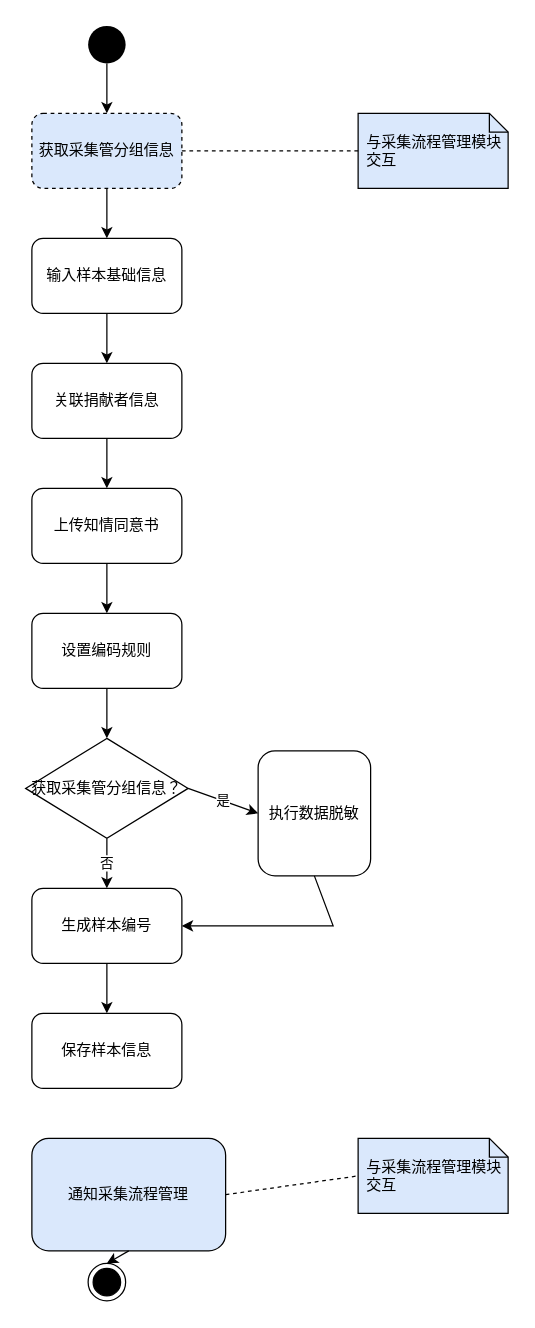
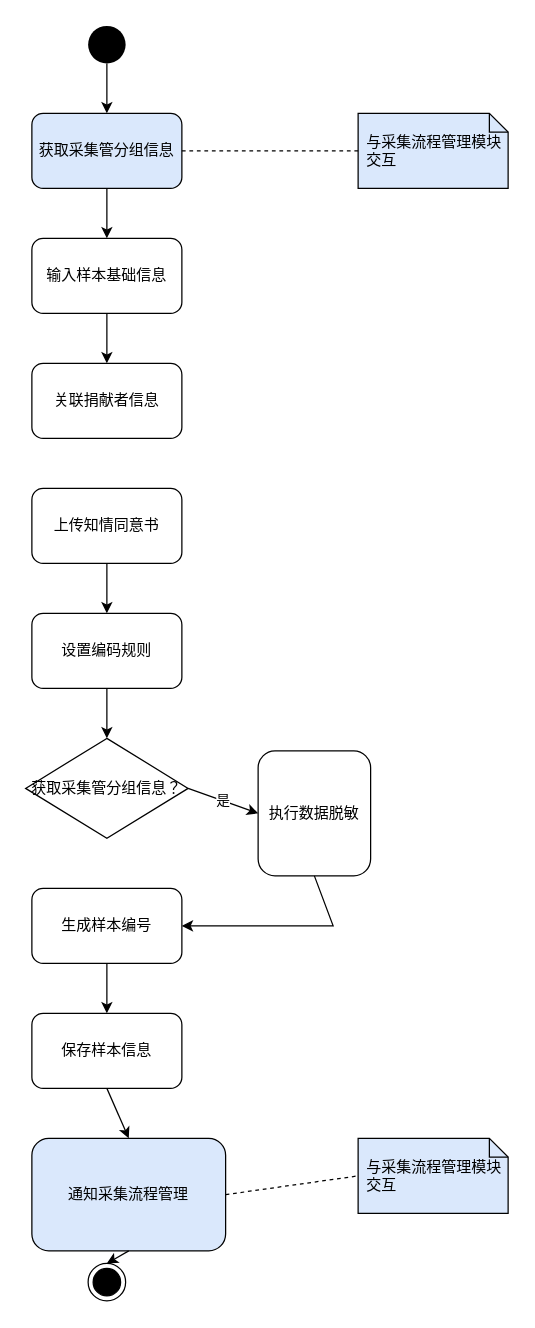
node "获取采集管分组信息": style dashed -> solid
edge "关联捐献者信息" -> "上传知情同意书": removed
edge "获取采集管分组信息？" -> "生成样本编号": removed, label "否"
edge "保存样本信息" -> "通知采集流程管理": added
